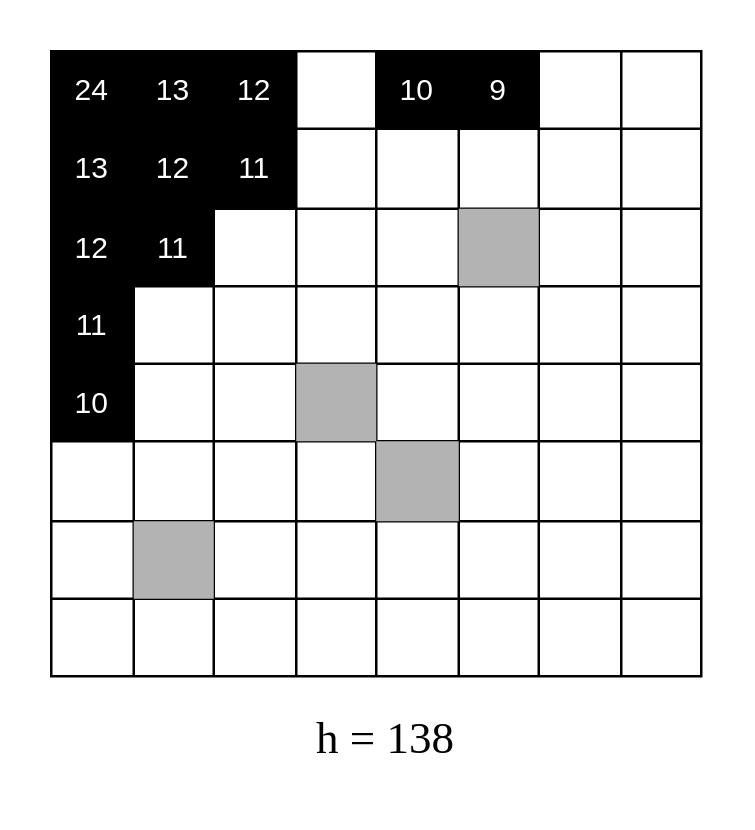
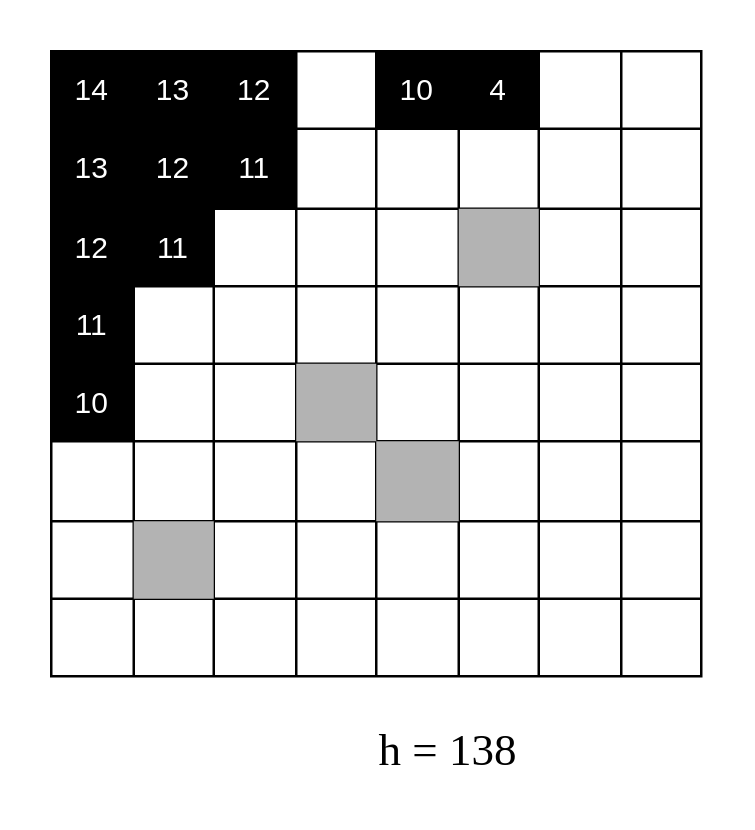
node "24": label "24" -> "14"
node "9": label "9" -> "4"
node "h = 138": moved (386, 739) -> (449, 751)
